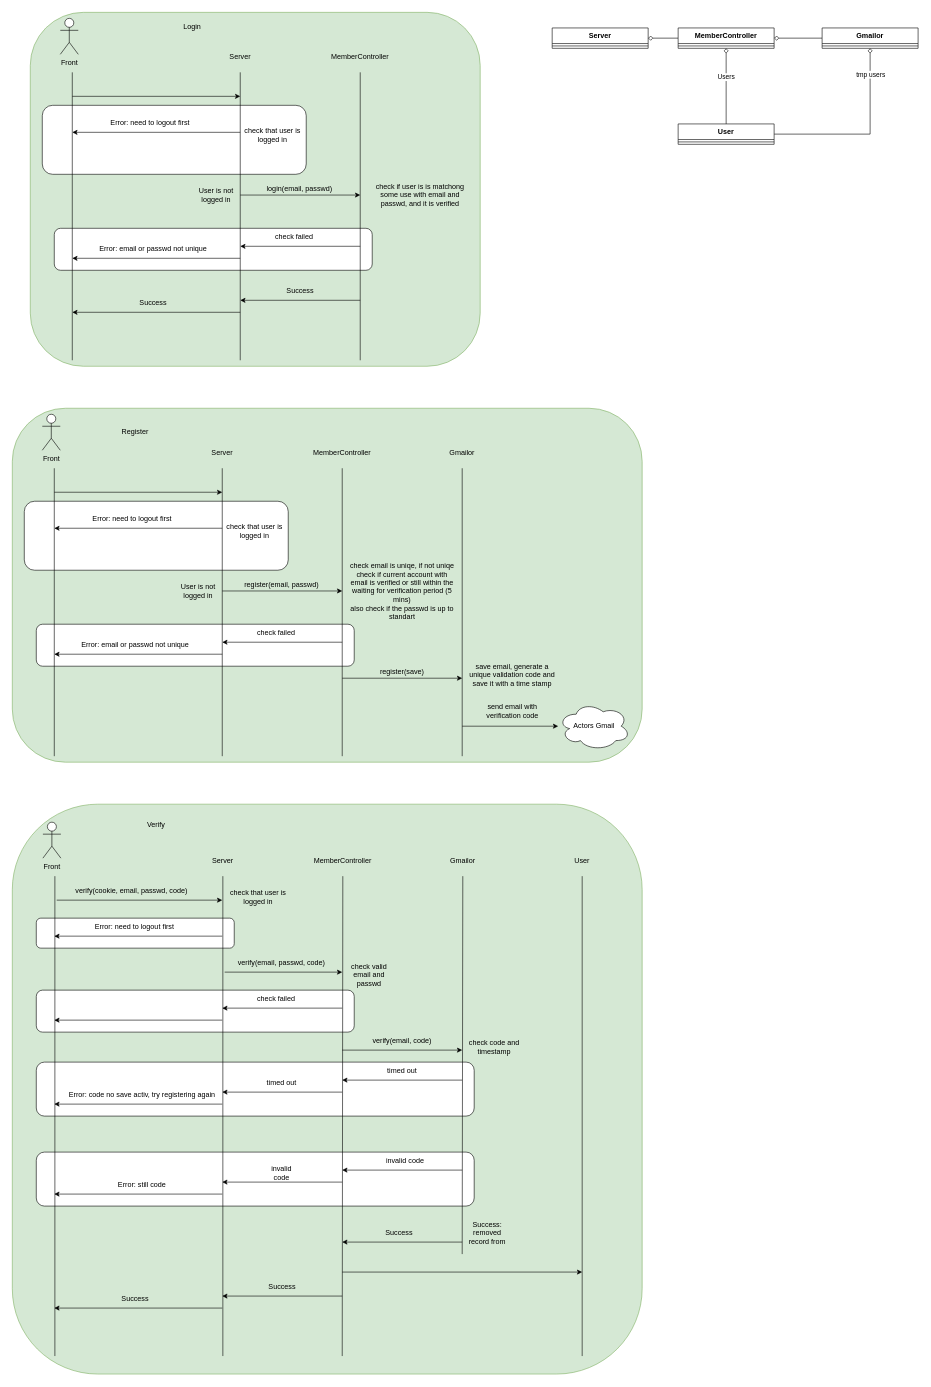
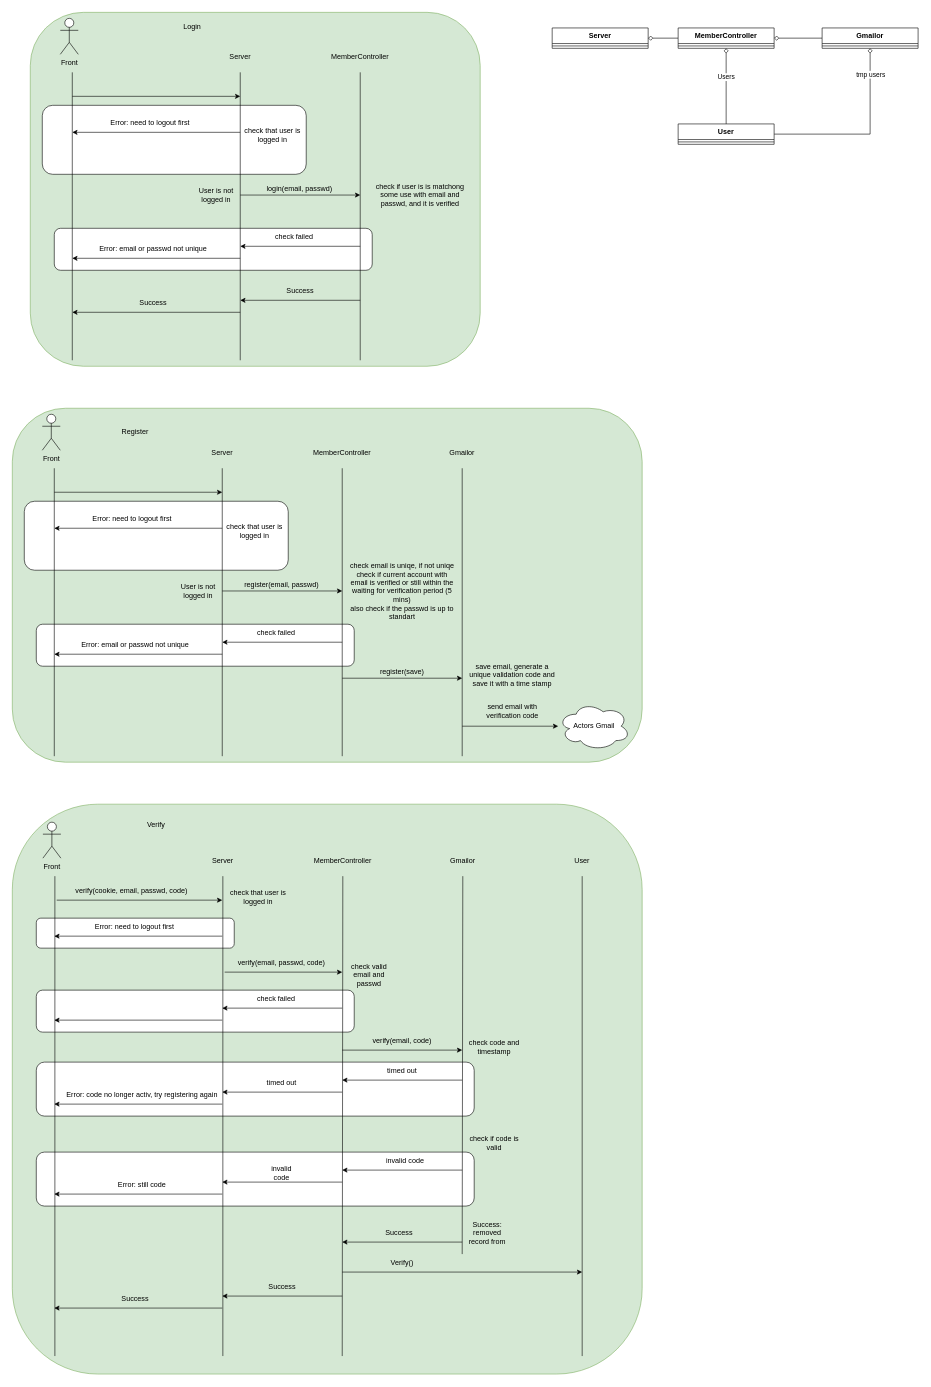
node "Error: code no save activ, try registering again": label "Error: code no save activ, try registering again" -> "Error: code no longer activ, try registering again"
node "check if code is valid": added
node "Verify()": added
